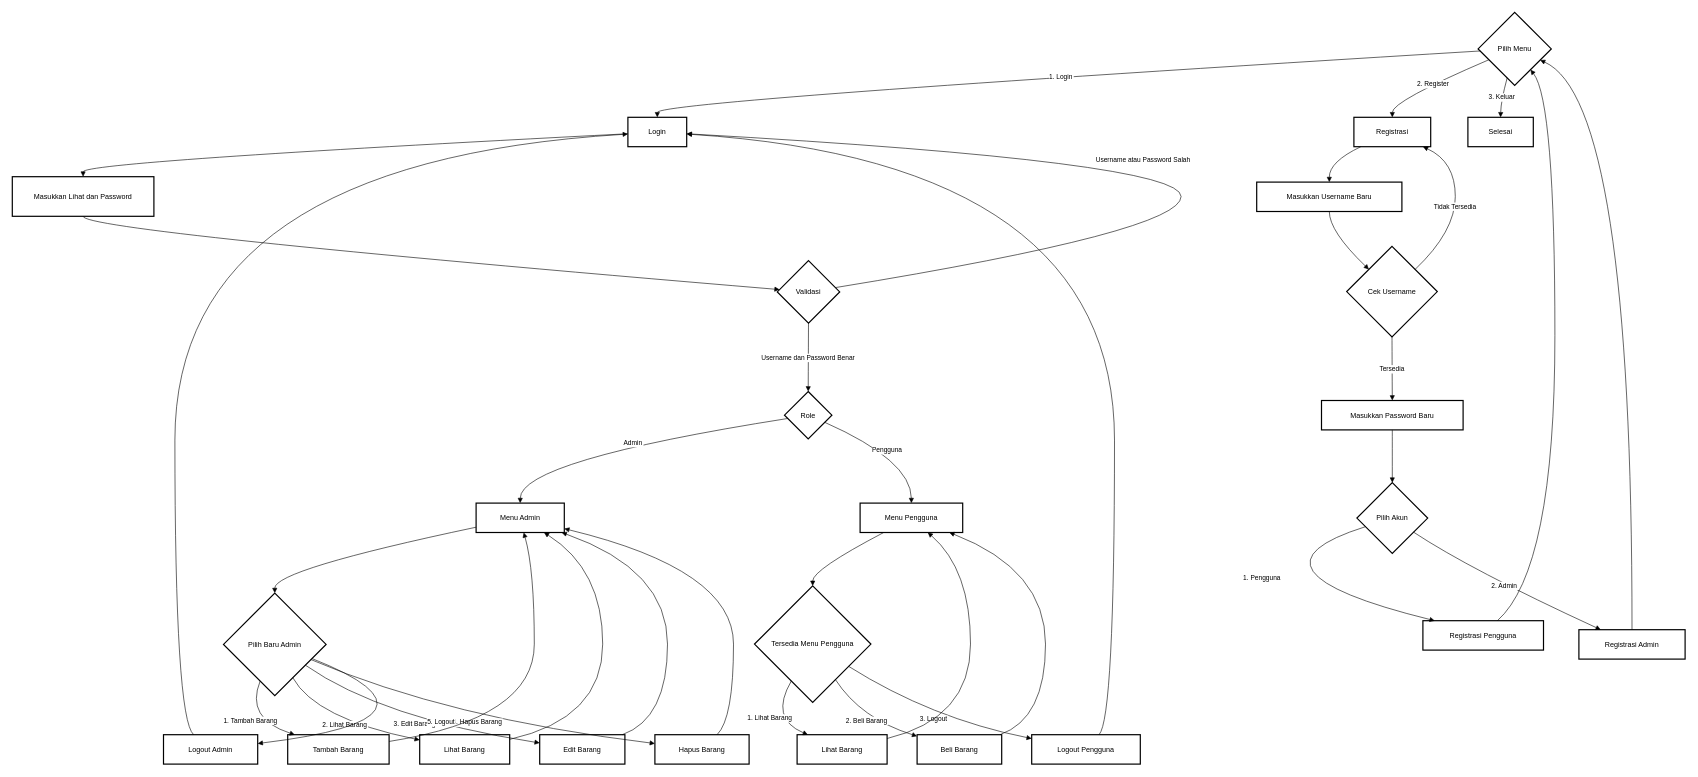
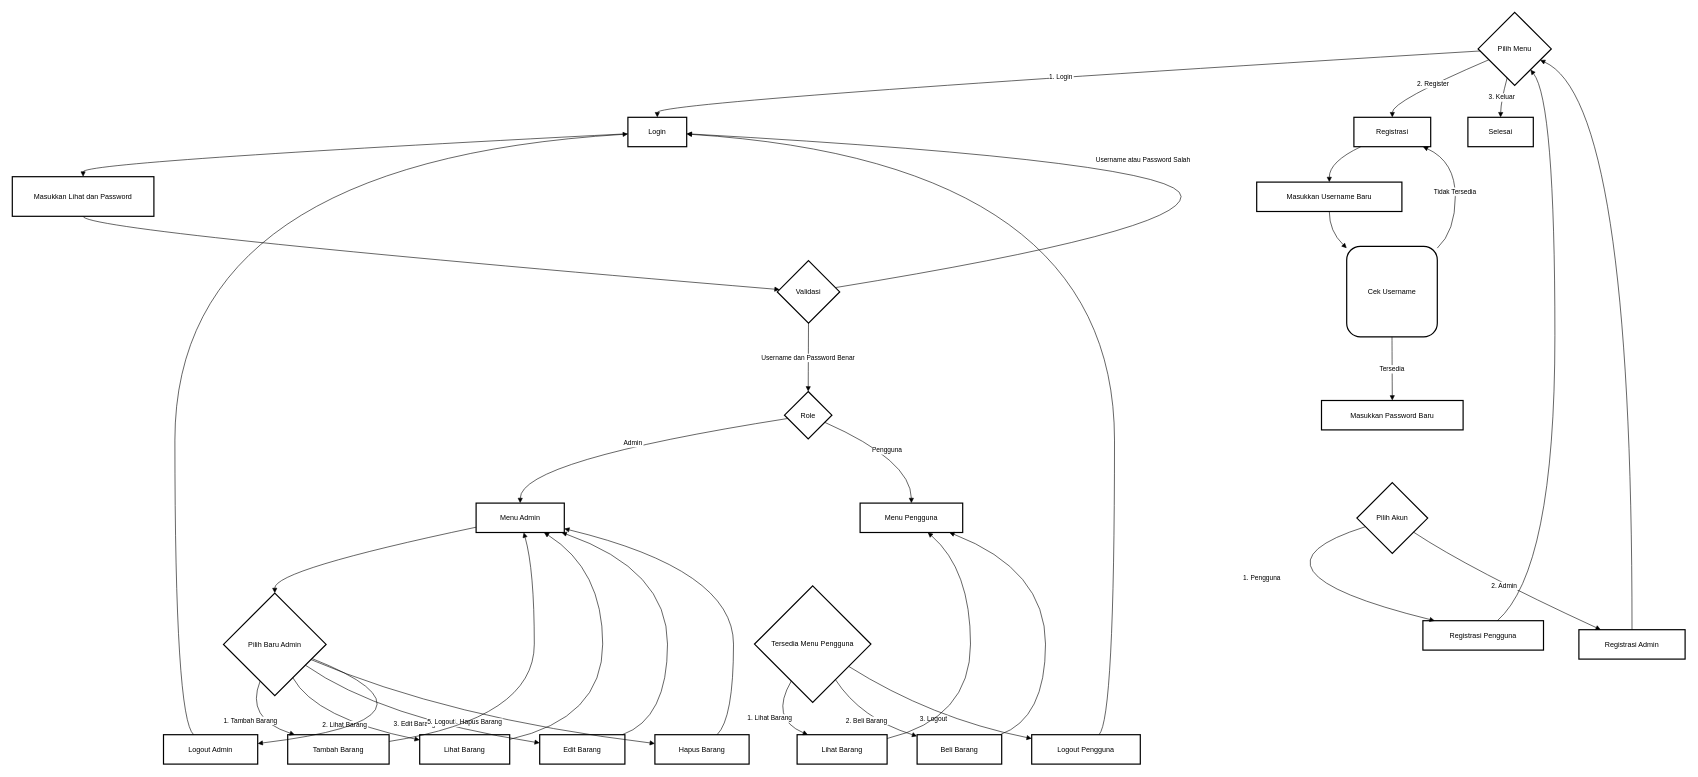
node "Cek Username": shape diamond -> rounded rectangle
edge "Masukkan Password Baru" -> "Pilih Akun": removed
edge "Menu Pengguna" -> "Tersedia Menu Pengguna": removed
